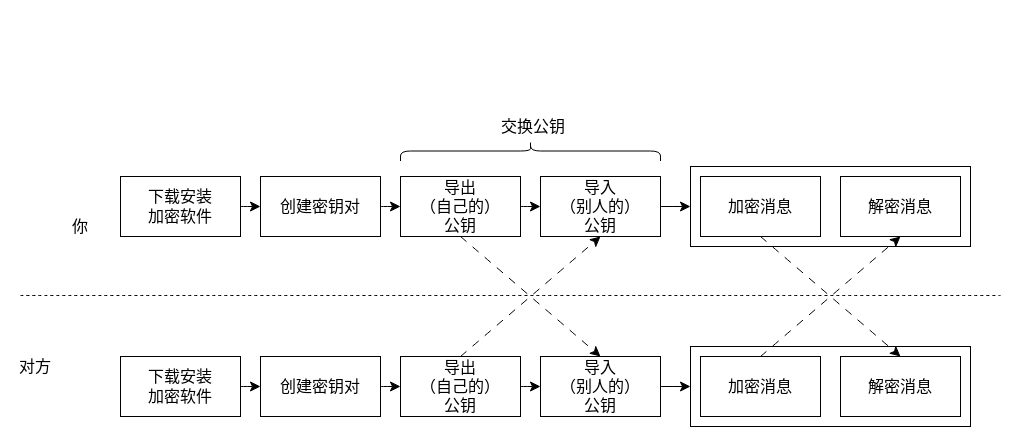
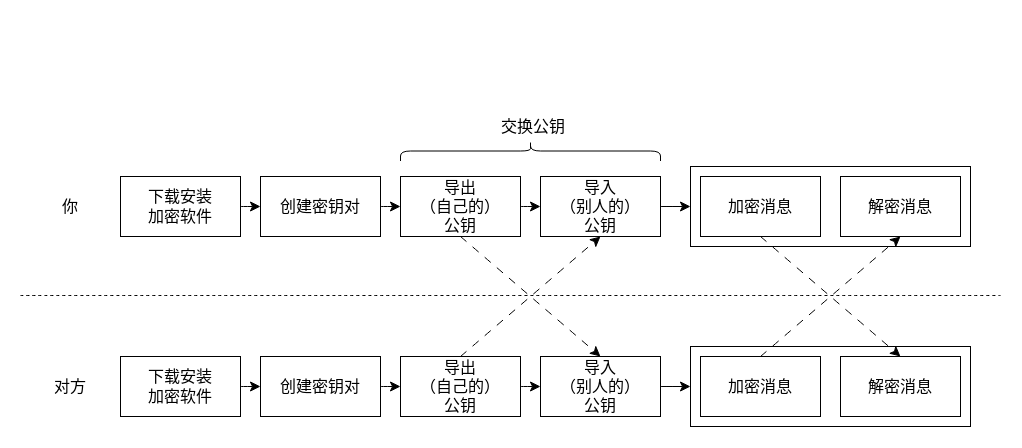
node "你": moved (81, 227) -> (71, 207)
node "对方": moved (36, 367) -> (71, 387)
